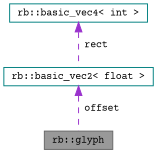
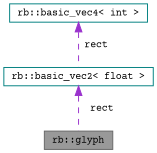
edge "rb::glyph" -> "rb::basic_vec2< float >": label " offset" -> " rect"
